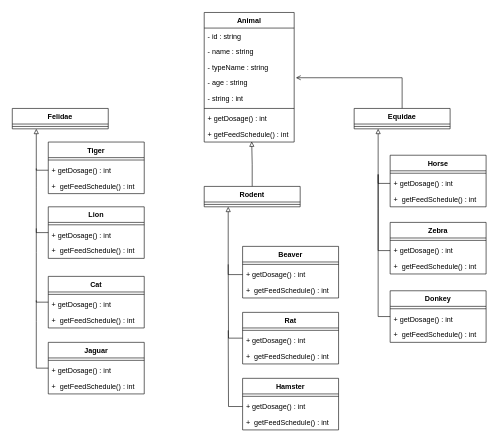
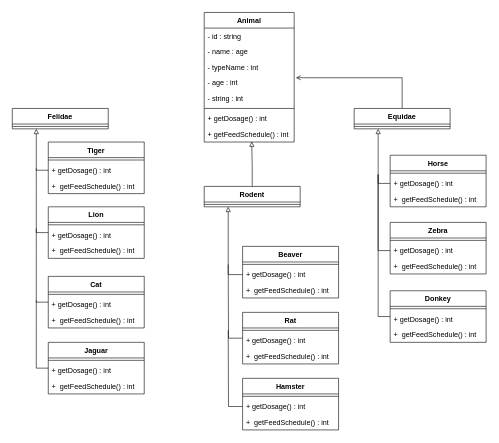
node "- name : string": label "- name : string" -> "- name : age"
node "- typeName : string": label "- typeName : string" -> "- typeName : int"
node "- age : string": label "- age : string" -> "- age : int"
